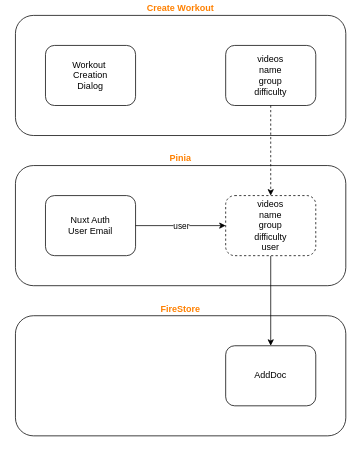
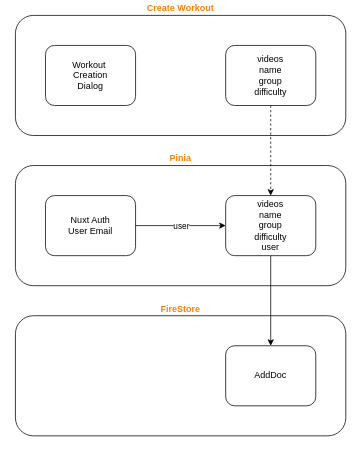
node "videos name group difficulty user": style dashed -> solid
